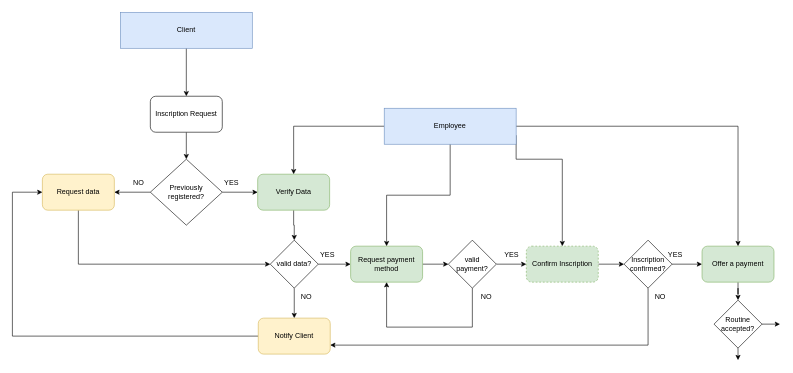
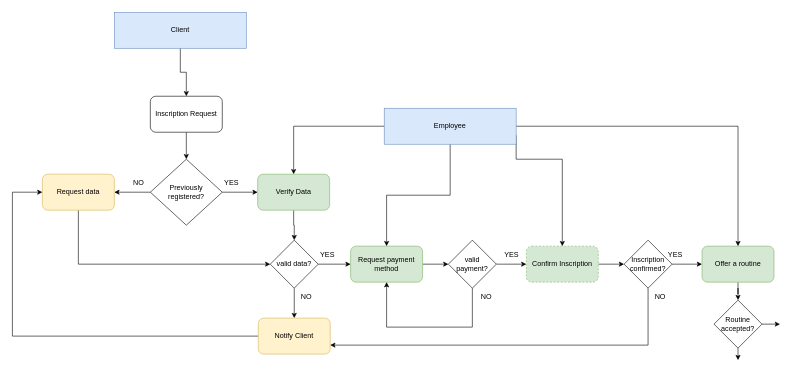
node "Client": moved (186, 30) -> (180, 30)
node "Offer a payment": label "Offer a payment" -> "Offer a routine"
